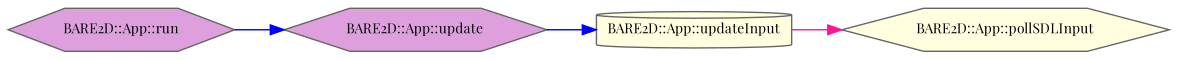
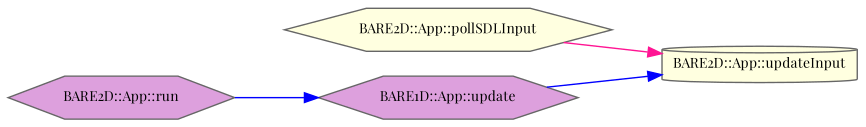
node "BARE2D::App::update": label "BARE2D::App::update" -> "BARE1D::App::update"
edge "BARE2D::App::updateInput" -> "BARE2D::App::pollSDLInput": reversed
